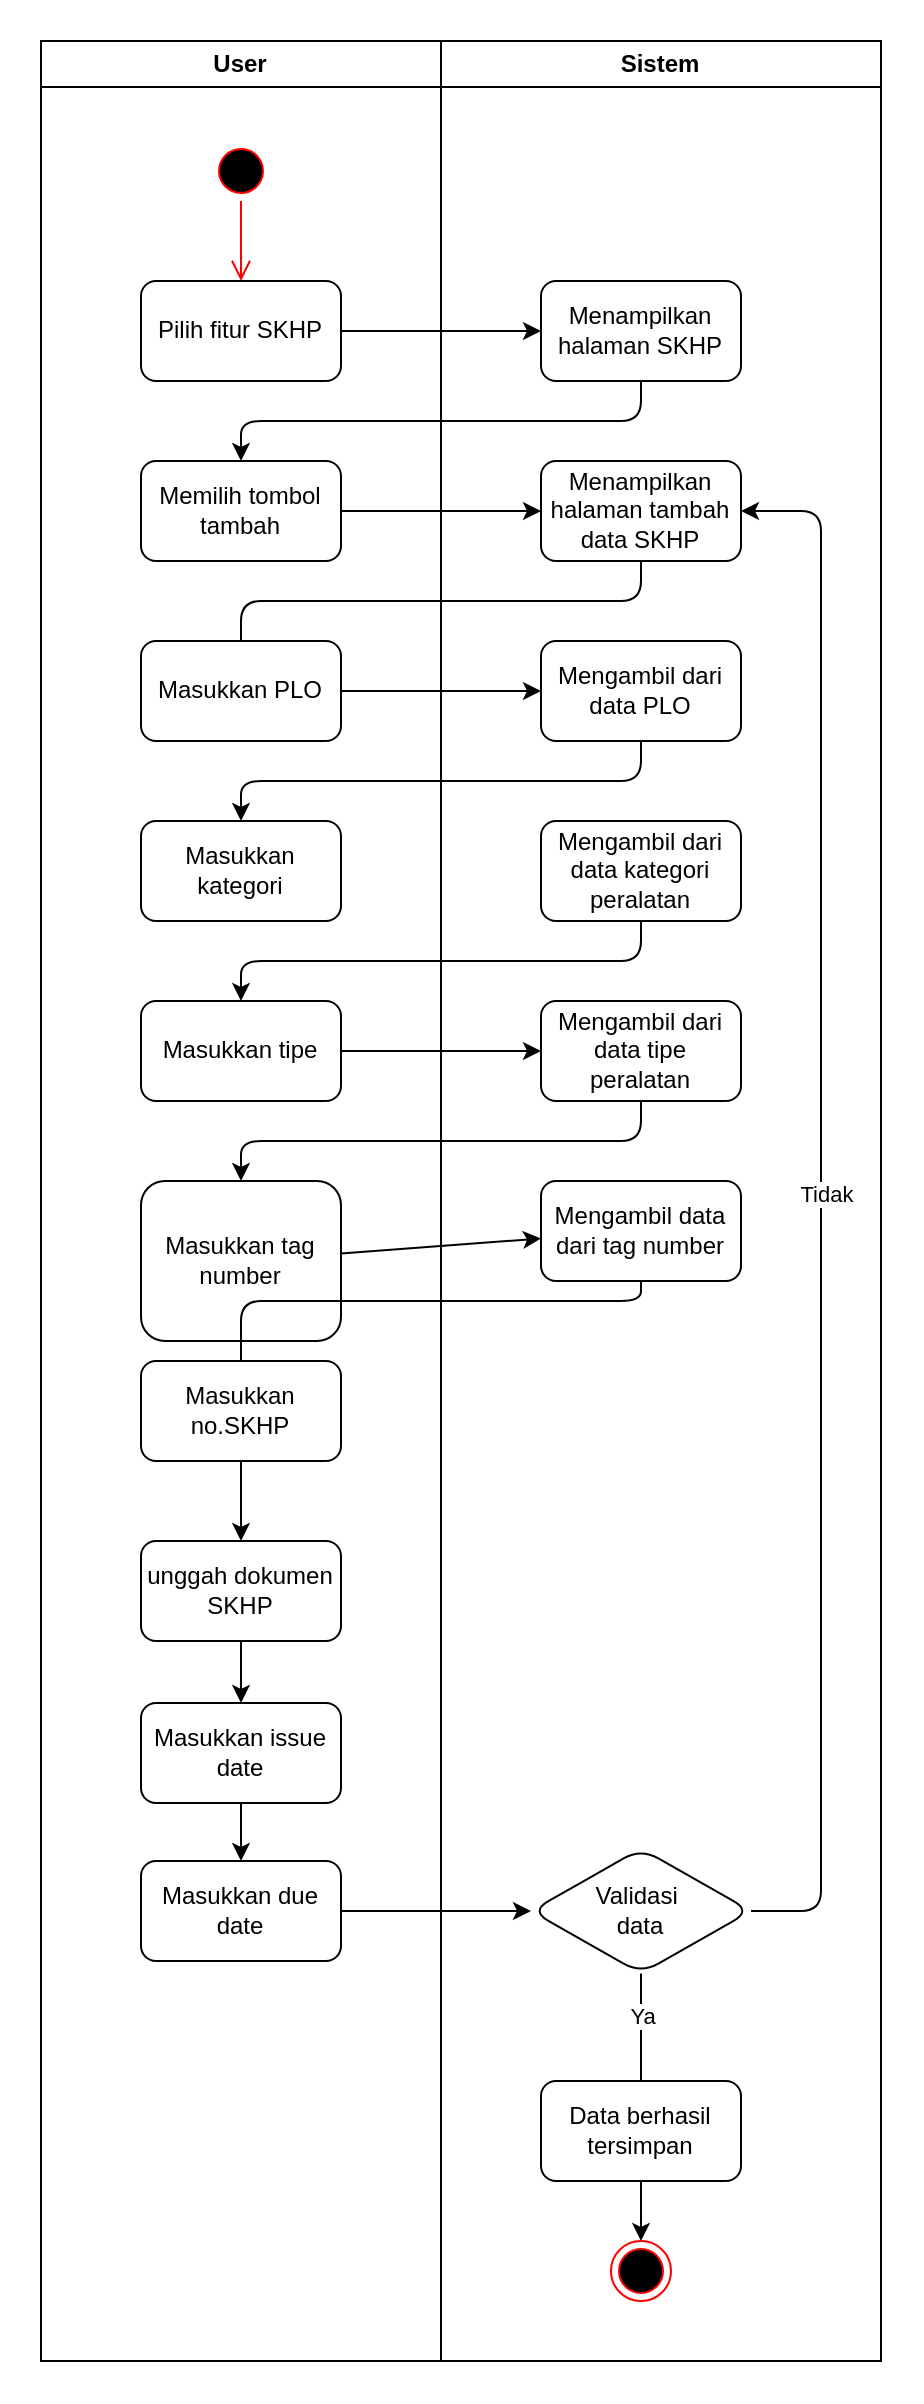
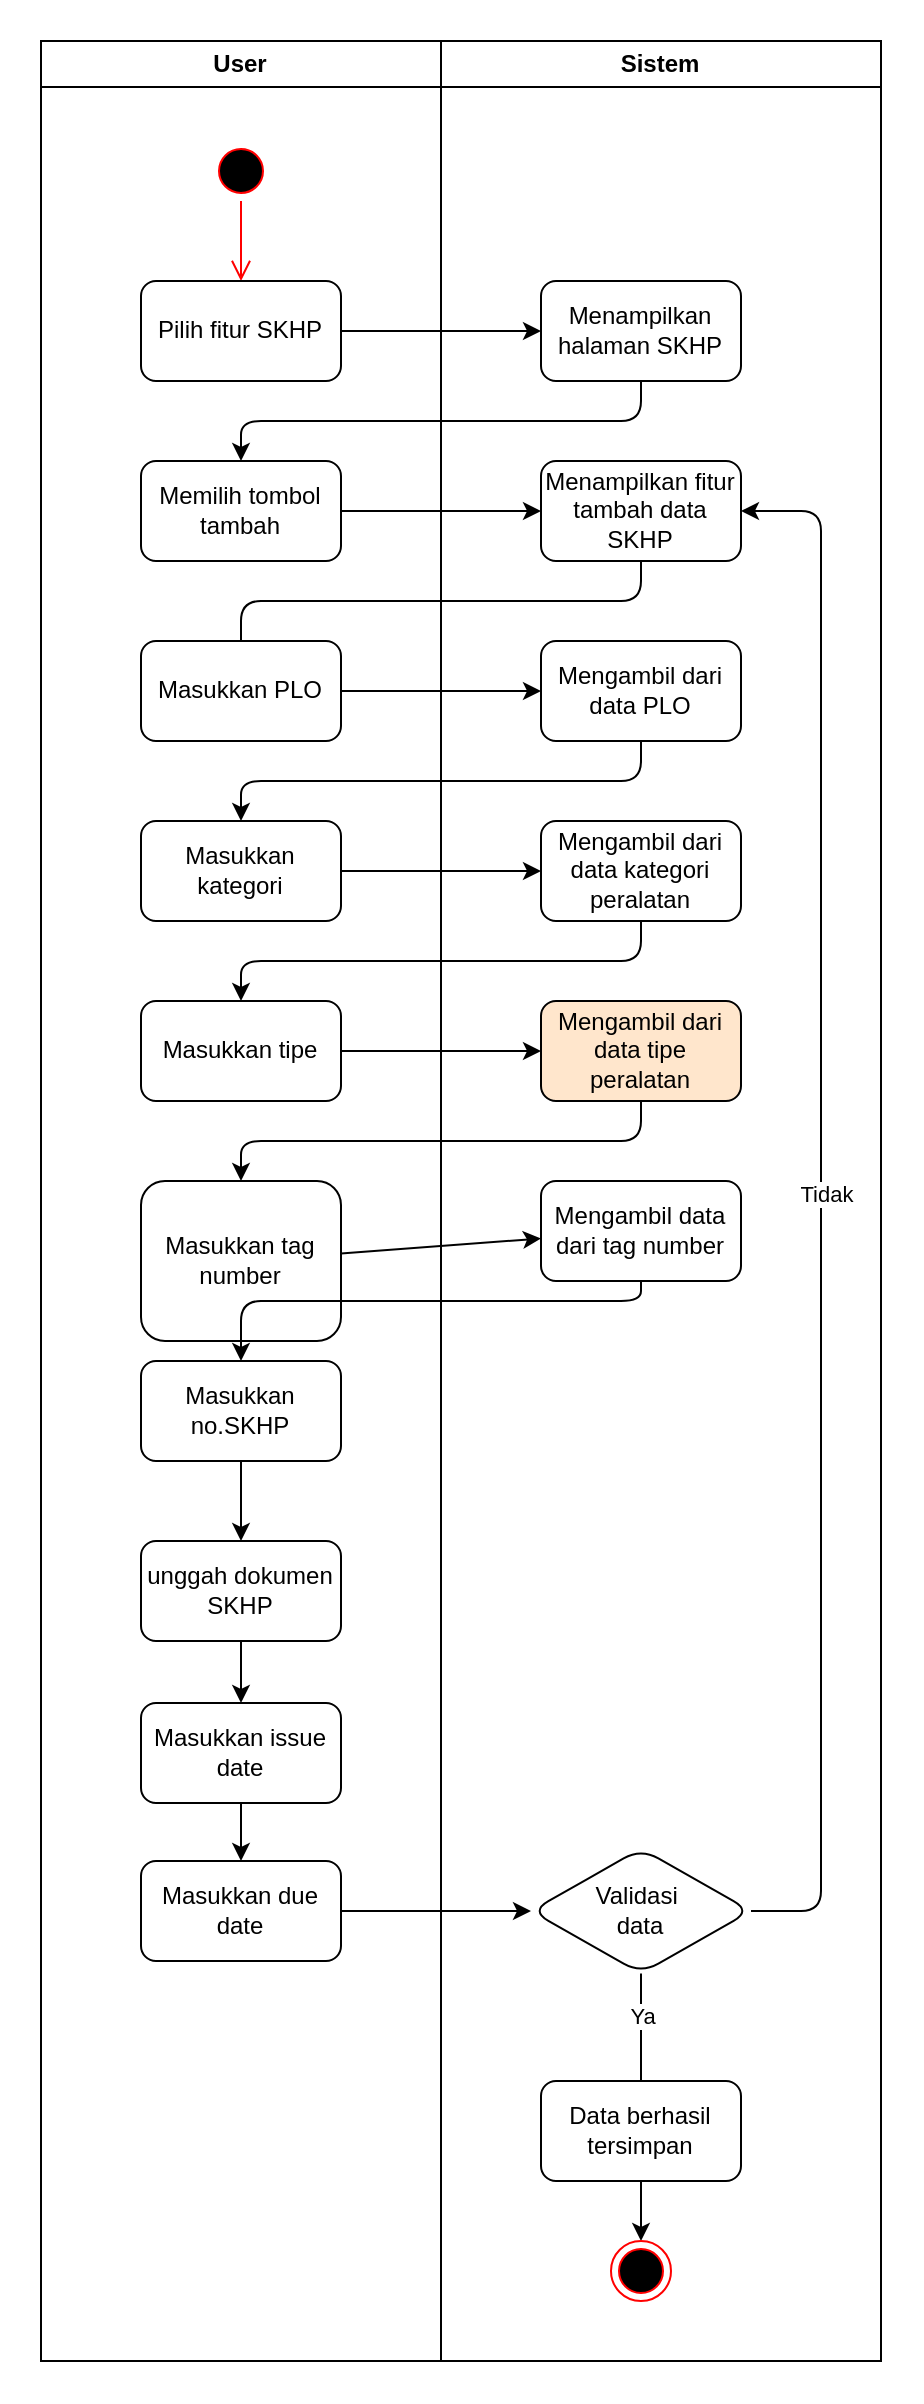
node "Menampilkan halaman tambah data SKHP": label "Menampilkan halaman tambah data SKHP" -> "Menampilkan fitur tambah data SKHP"
edge "Masukkan kategori" -> "Mengambil dari data kategori peralatan": added
node "Mengambil dari data tipe peralatan": fillcolor #ffffff -> #ffe6cc
edge "Mengambil data dari tag number" -- "Masukkan no.SKHP": arrowhead none -> classic
